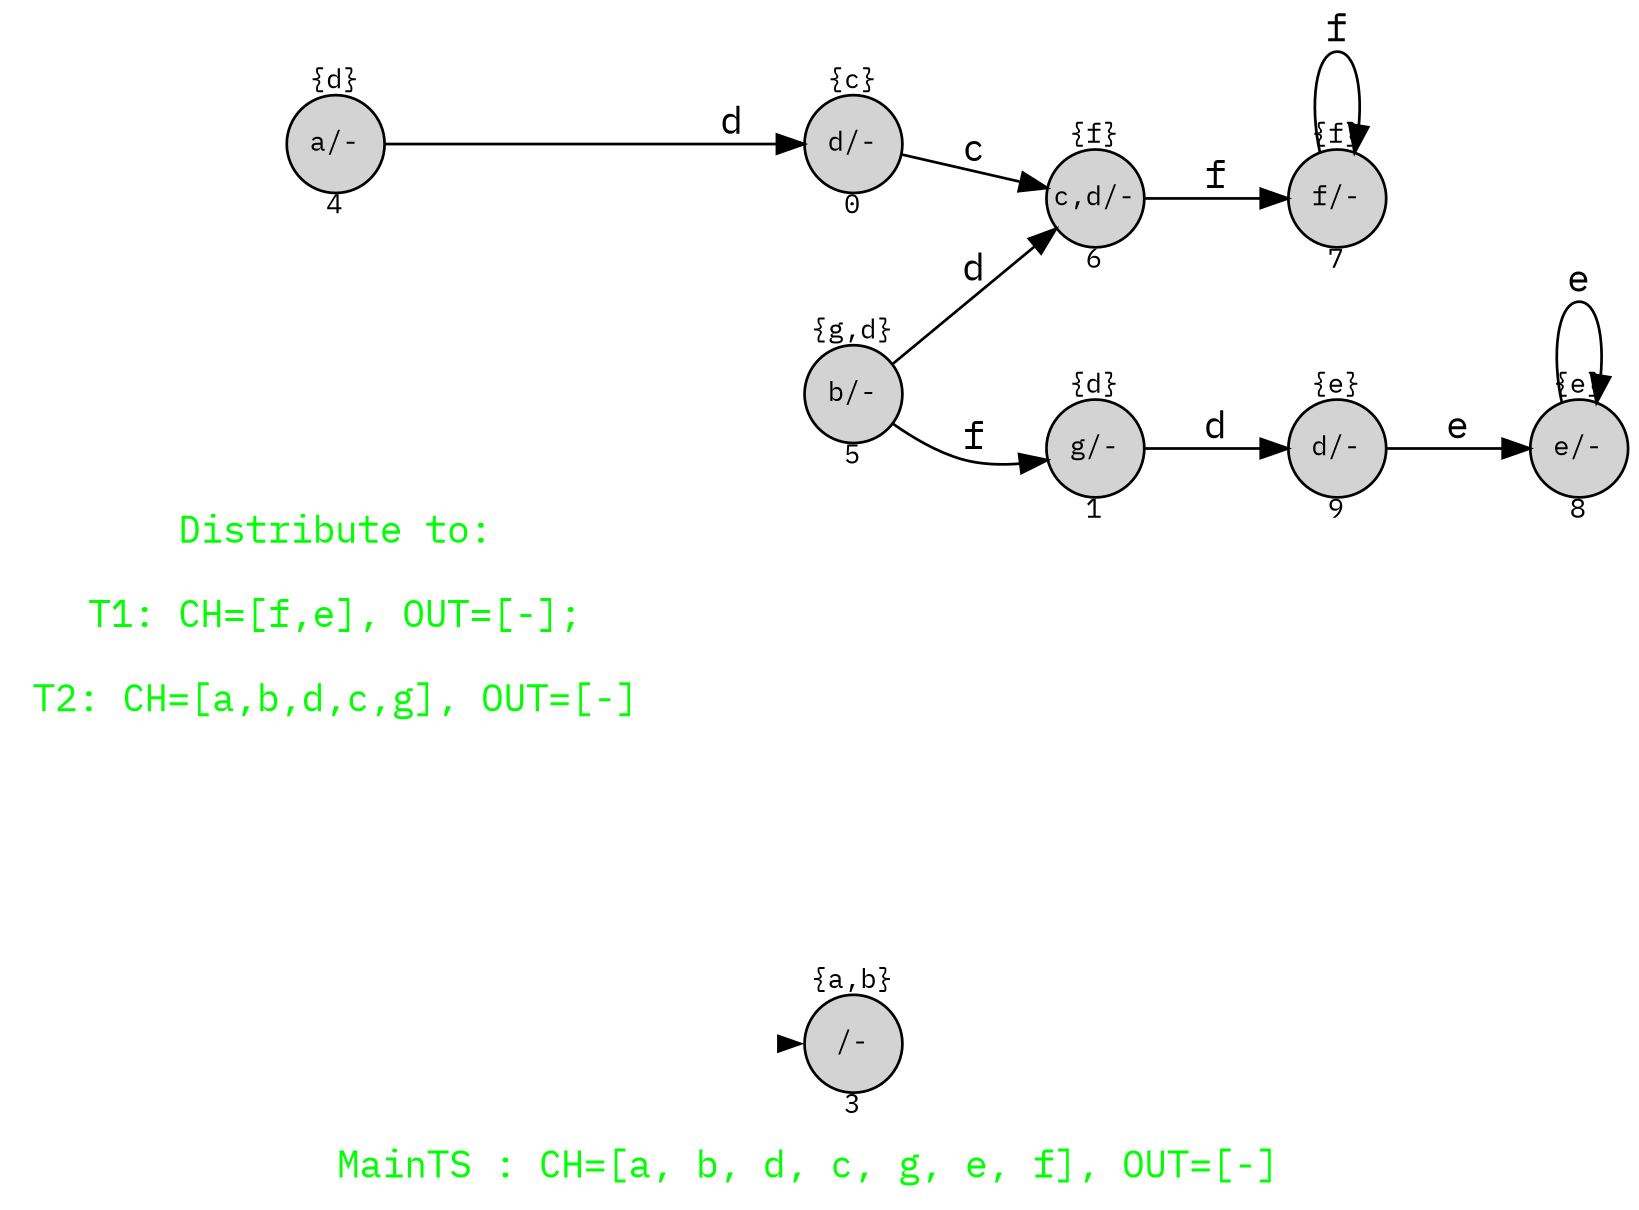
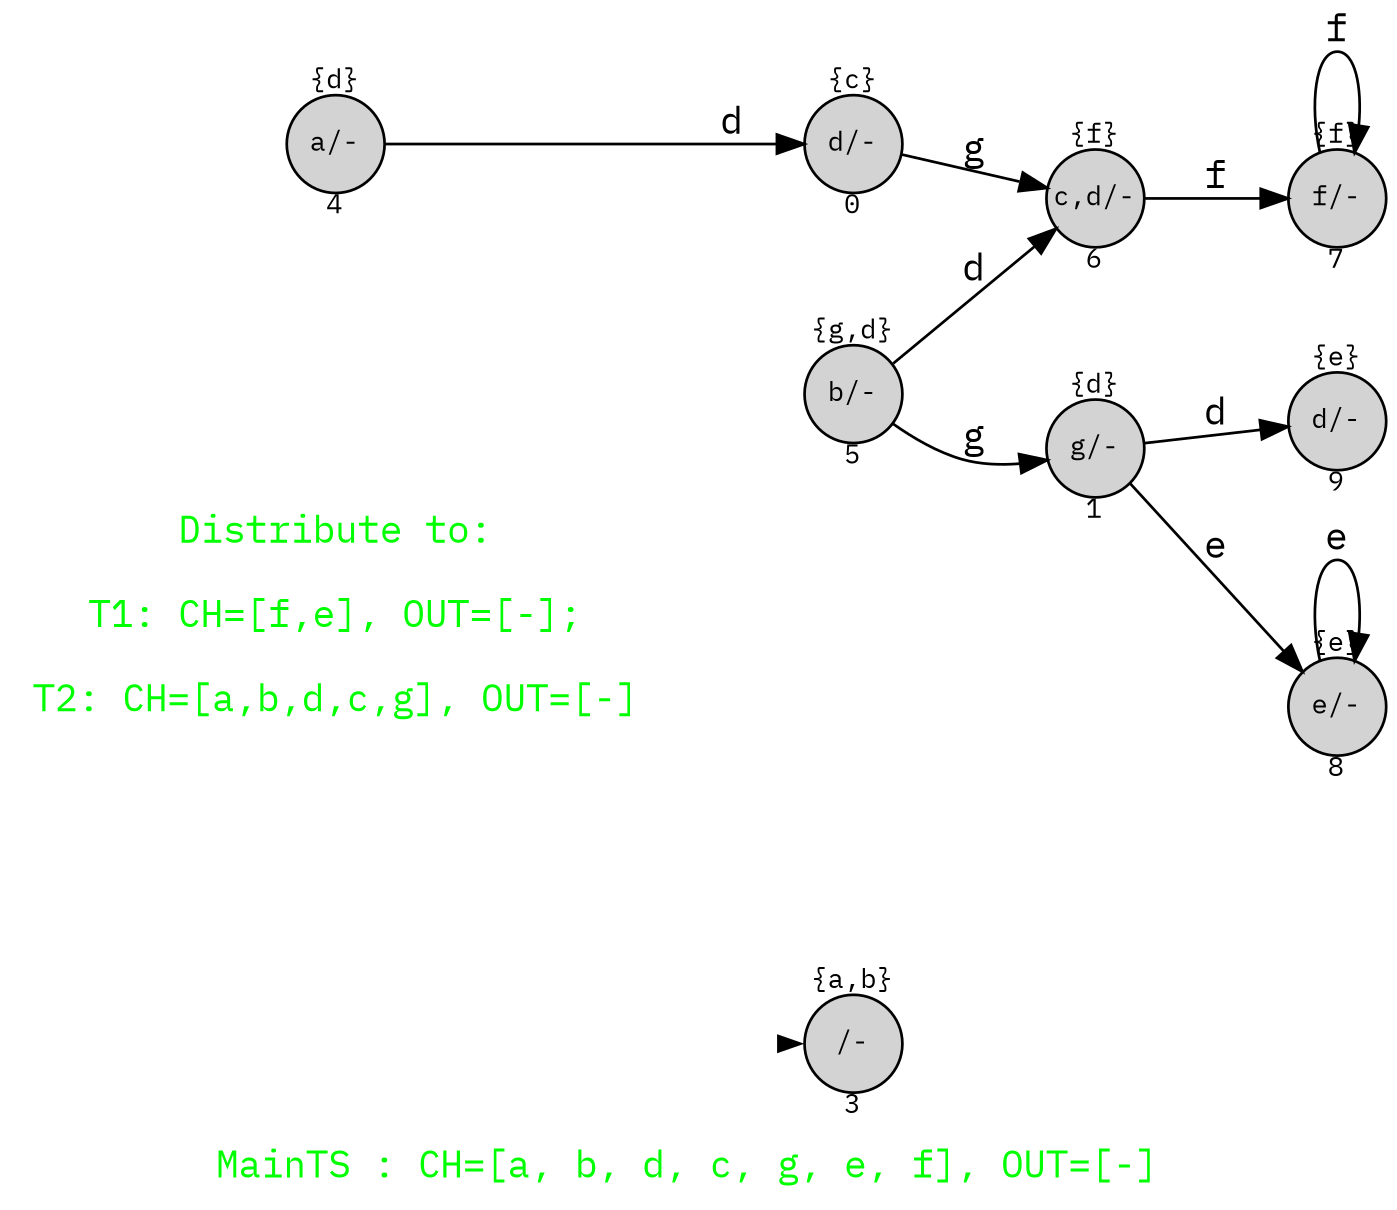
edge "{c} d/- 0" -> "{f} c,d/- 6": label "c" -> "g"
edge "{g,d} b/- 5" -> "{d} g/- 1": label "f" -> "g"
edge "{e} d/- 9" -> "{e} e/- 8": now "{d} g/- 1" -> "{e} e/- 8"
